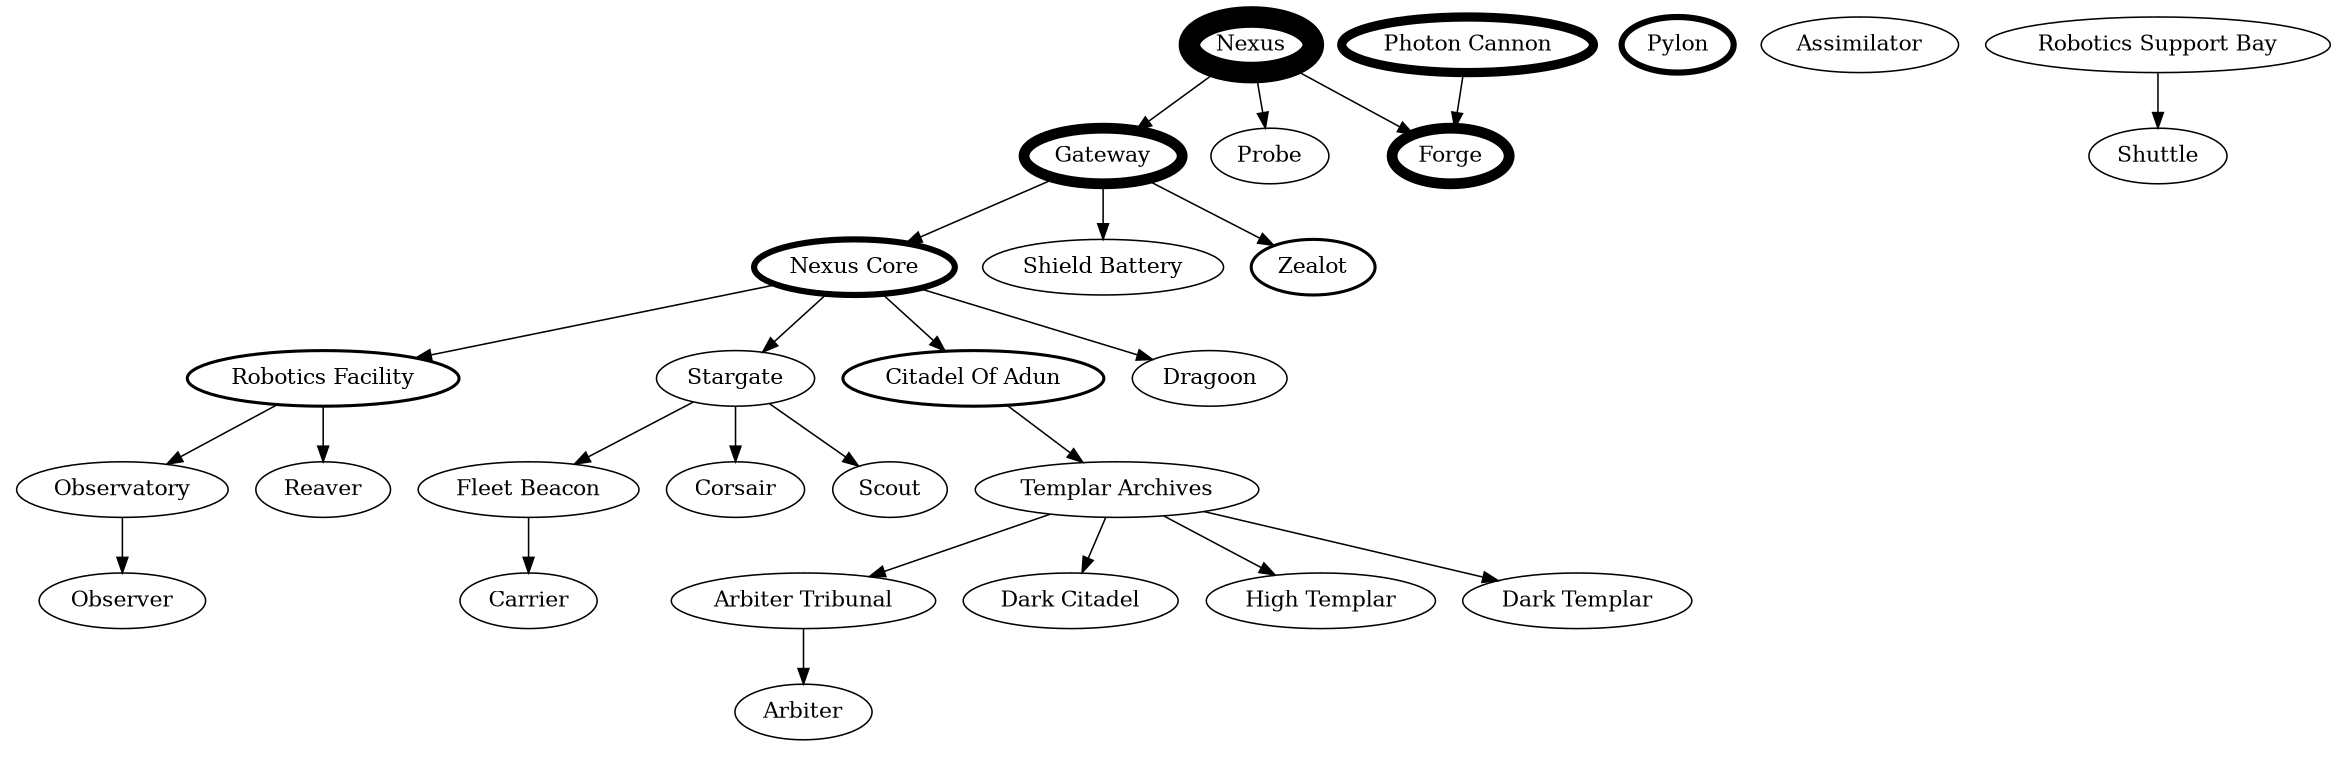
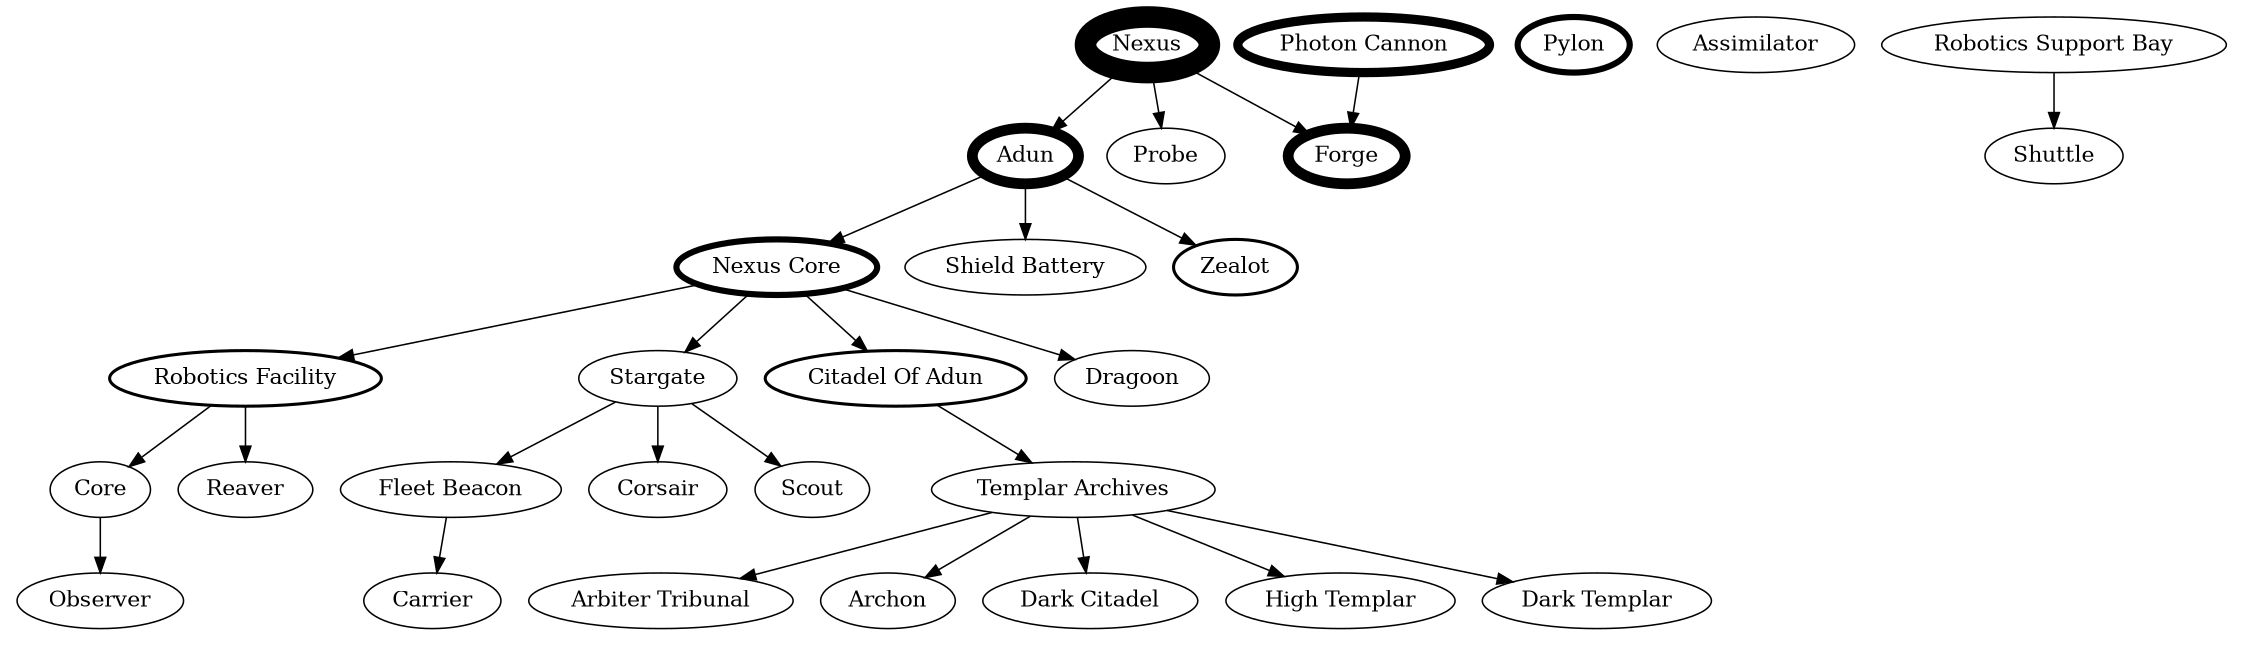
node "Gateway": label "Gateway" -> "Adun"
node "Observatory": label "Observatory" -> "Core"
node "Archon": added
node "Arbiter": removed
